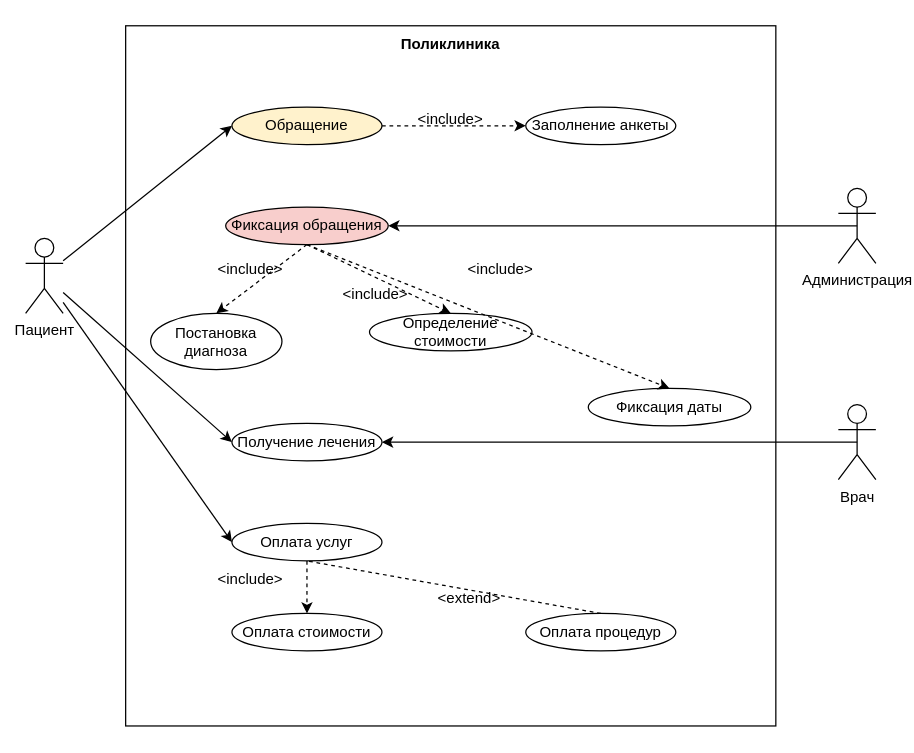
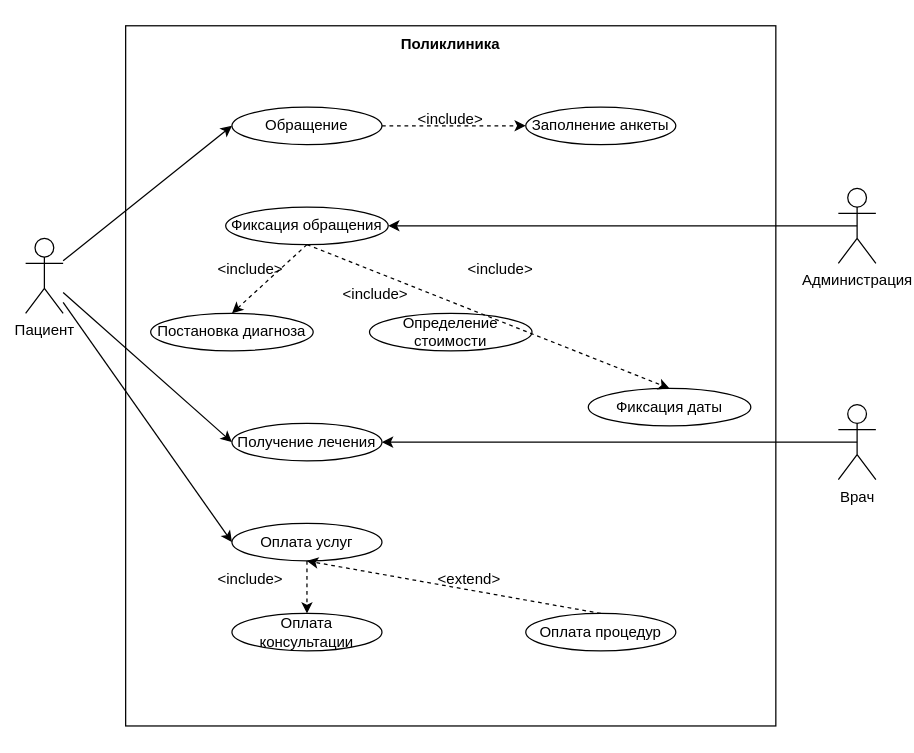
node "Обращение": fillcolor #fff2cc -> #ffffff
node "Фиксация обращения": fillcolor #f8cecc -> #ffffff
edge "Фиксация обращения" -> "Определение стоимости": removed
node "Постановка диагноза": size 131x56 -> 163x38
edge "Оплата услуг" -- "Оплата процедур": arrowhead none -> classic
node "<extend>": moved (469, 598) -> (469, 579)
node "Оплата стоимости": label "Оплата стоимости" -> "Оплата консультации"
